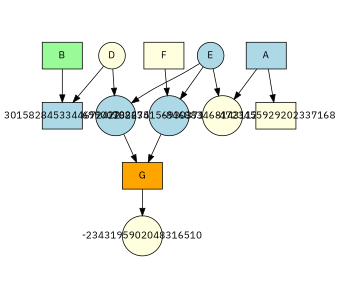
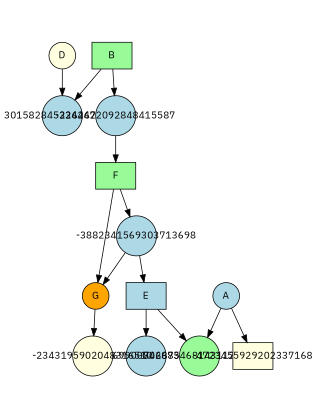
node "F": fillcolor lightyellow -> palegreen
node "E": shape circle -> box
node "A": shape box -> circle
edge "D" -> "5242699007026755239": removed
edge "E" -> "-3882341569303713698": reversed
node "3015828453344672422": shape box -> circle
node "-2262422092848415587": added
node "-8468834681431127582": fillcolor lightyellow -> palegreen
edge "5242699007026755239" -> "G": now "F" -> "G"
node "G": shape box -> circle
